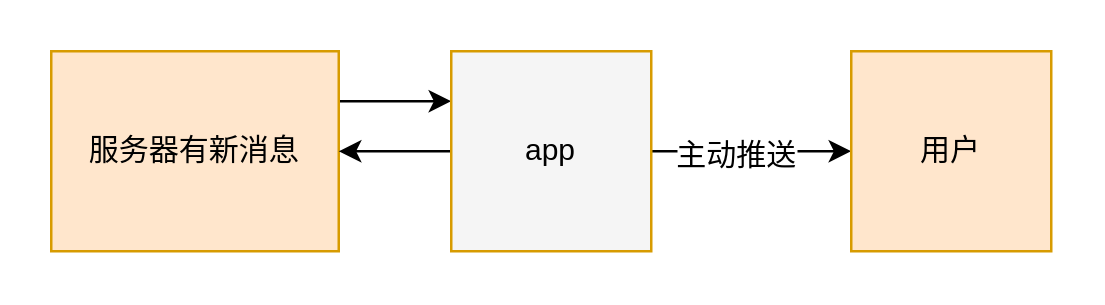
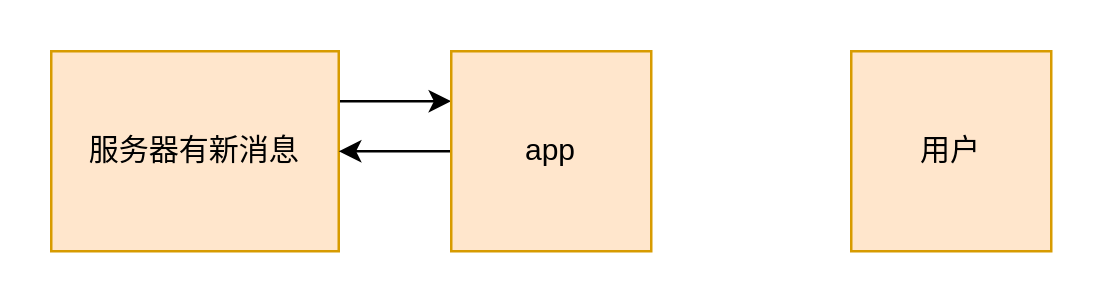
node "app": fillcolor #f5f5f5 -> #ffe6cc
edge "app" -> "用户": removed, label "主动推送"
